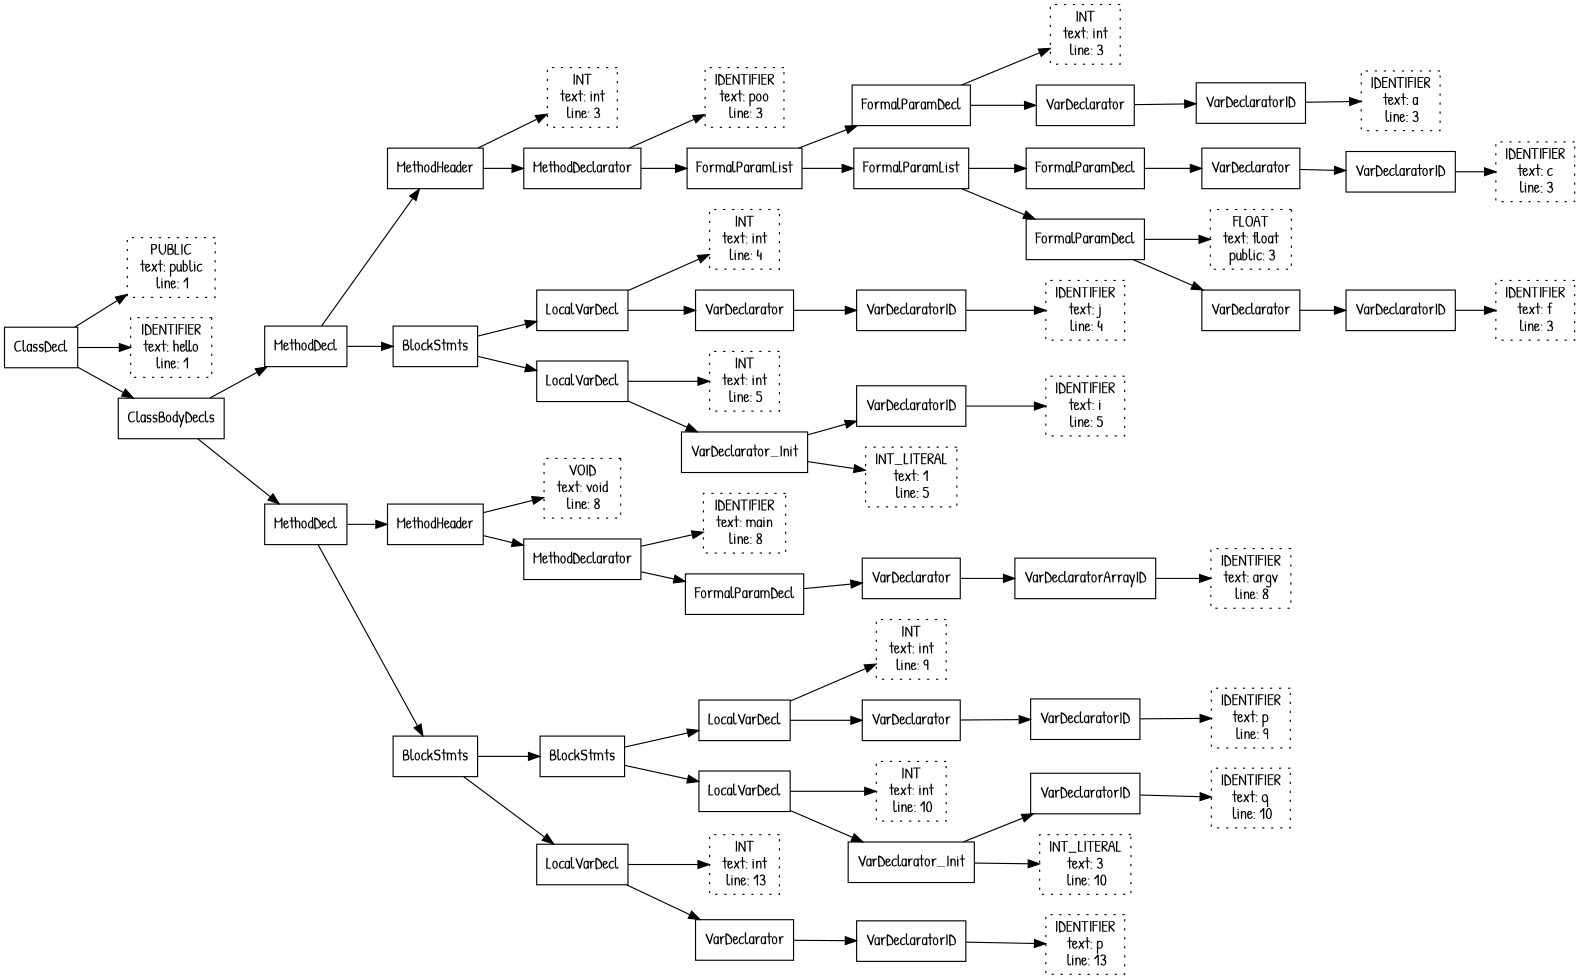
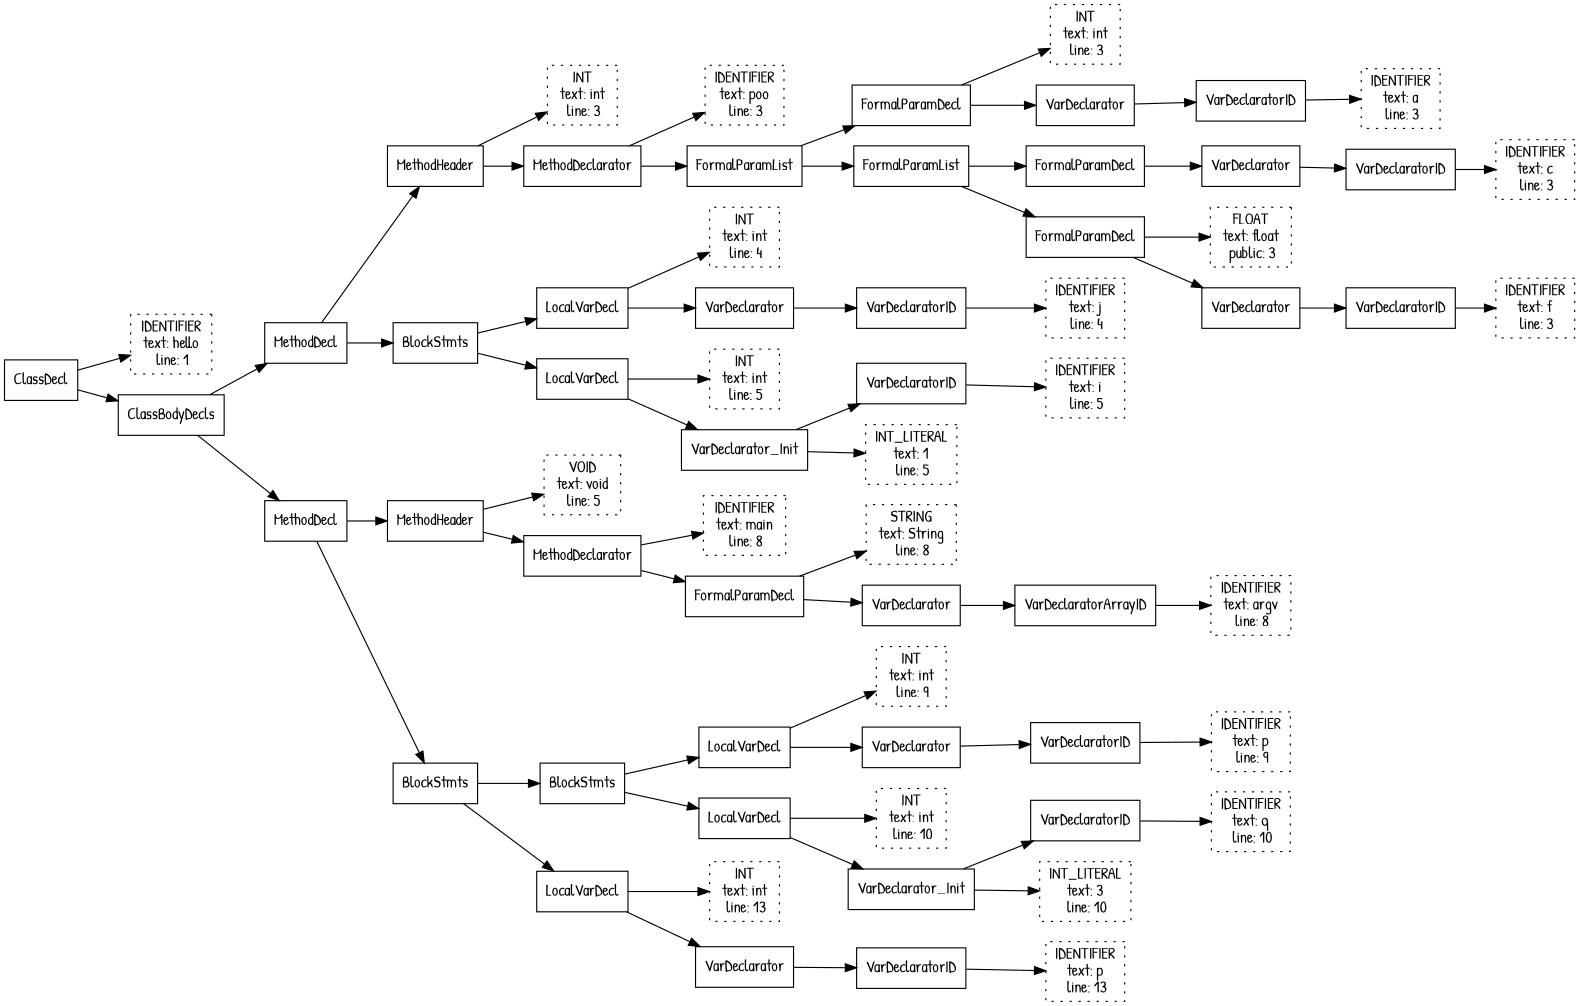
node "PUBLIC": removed
node "VOID": text "line: 8" -> "line: 5"
node "STRING": added
